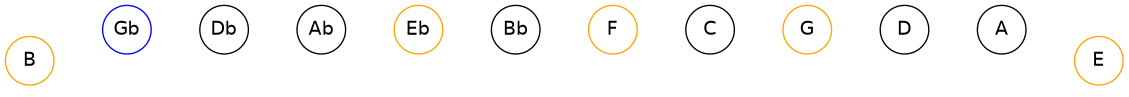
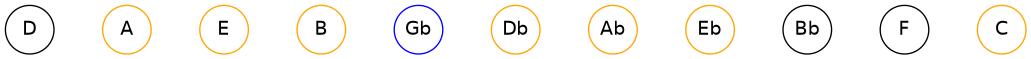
node "Db": color black -> orange
node "Ab": color black -> orange
node "F": color orange -> black
node "C": color black -> orange
node "G": removed
node "A": color black -> orange
